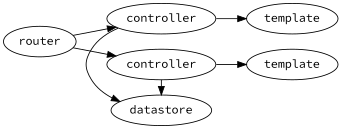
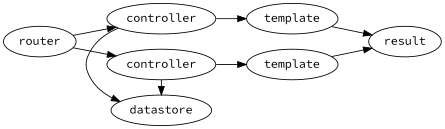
node "result": added
